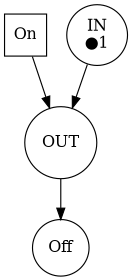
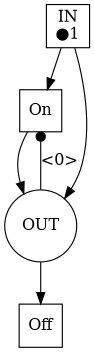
node "IN ●1": shape circle -> square
edge "IN ●1" -> "On": added
edge "OUT" -> "On": added, label "<0>"
node "Off": shape circle -> square
